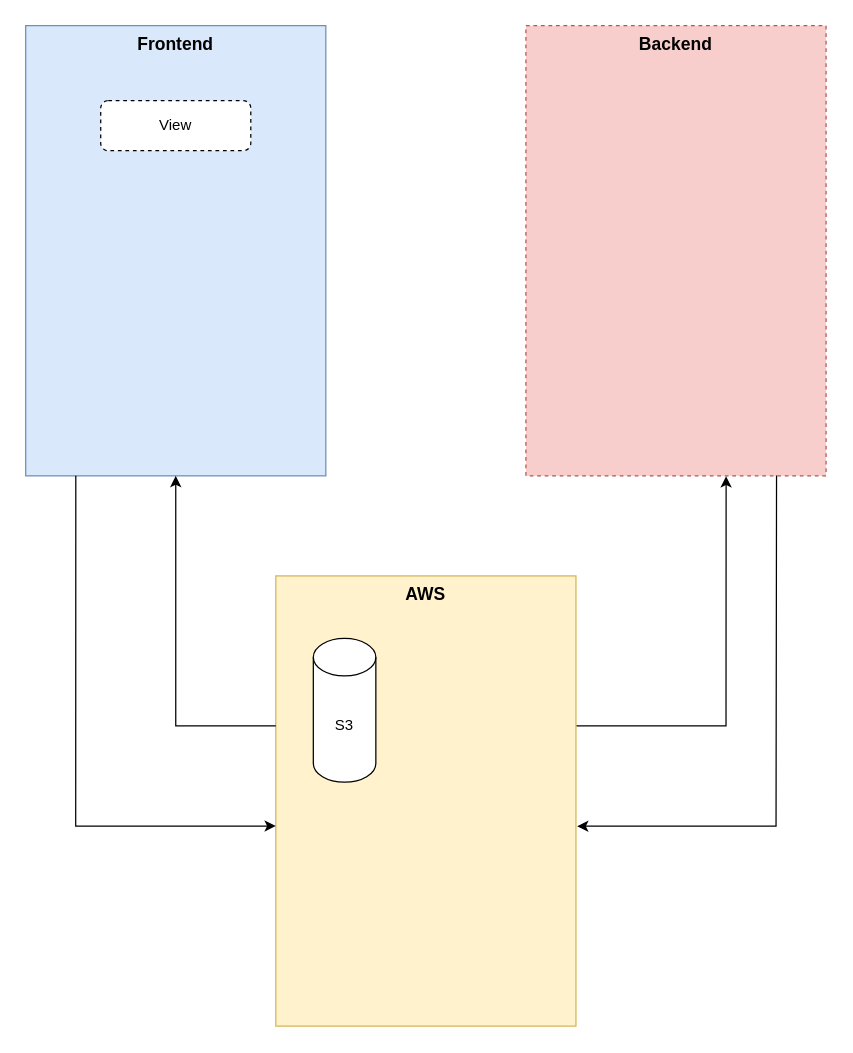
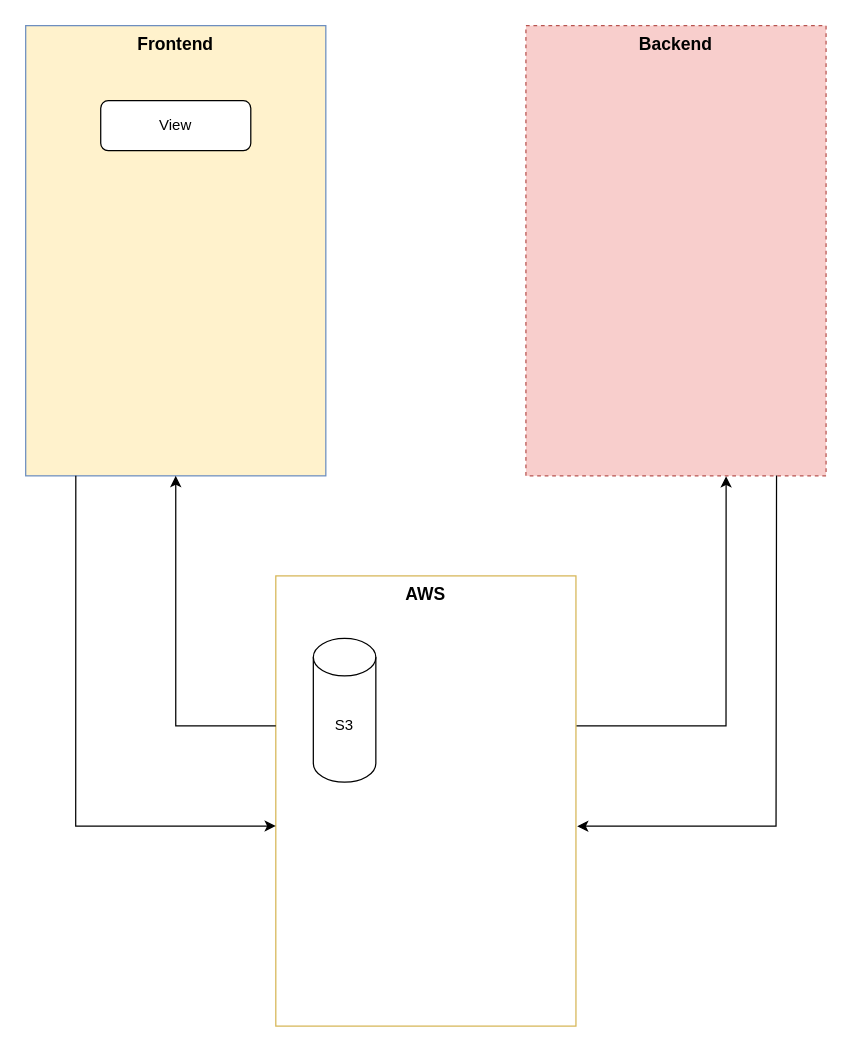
node "View": style dashed -> solid
node "Frontend": fillcolor #dae8fc -> #fff2cc
node "AWS": fillcolor #fff2cc -> #ffffff
